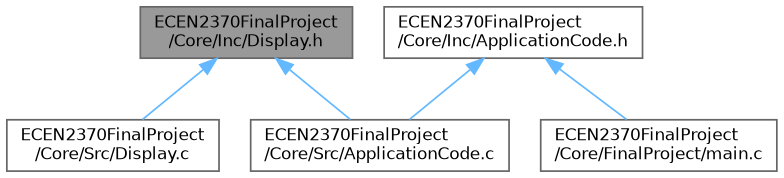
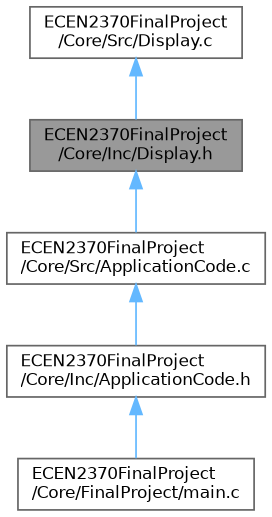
edge "ECEN2370FinalProject /Core/Src/Display.c" -> "ECEN2370FinalProject /Core/Inc/Display.h": reversed
edge "ECEN2370FinalProject /Core/Src/ApplicationCode.c" -> "ECEN2370FinalProject /Core/Inc/ApplicationCode.h": reversed
